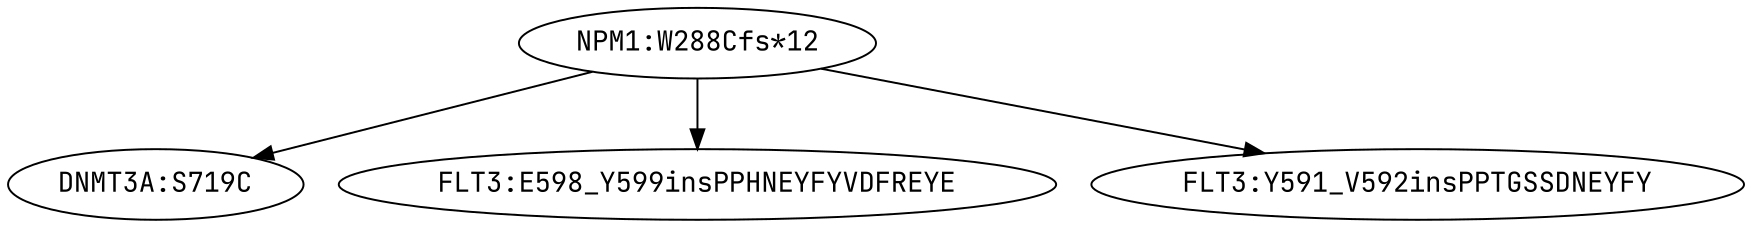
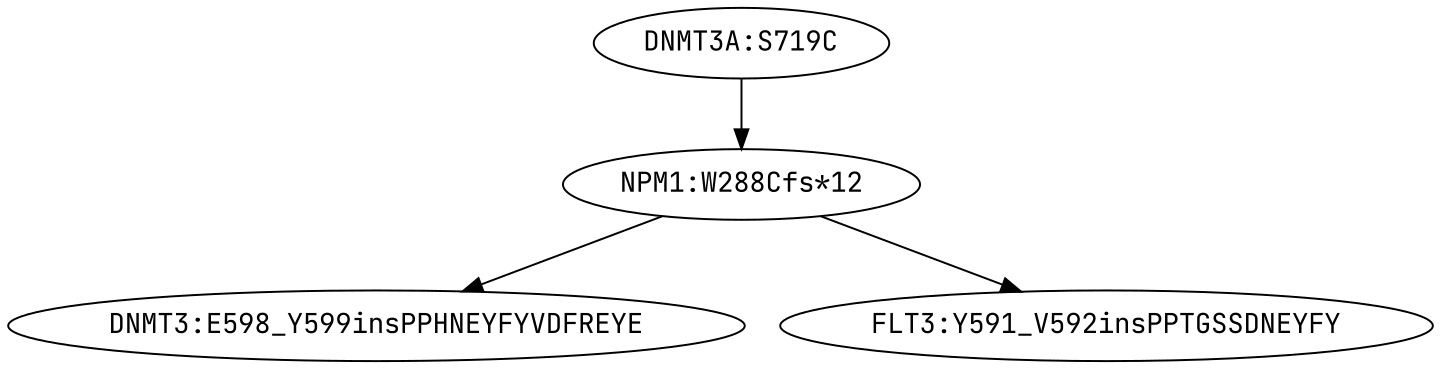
edge "NPM1:W288Cfs*12" -> "DNMT3A:S719C": reversed
node "FLT3:E598_Y599insPPHNEYFYVDFREYE": label "FLT3:E598_Y599insPPHNEYFYVDFREYE" -> "DNMT3:E598_Y599insPPHNEYFYVDFREYE"
